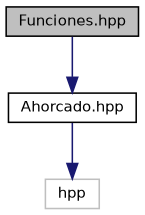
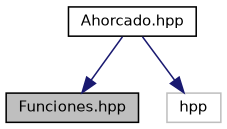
edge "Funciones.hpp" -> "Ahorcado.hpp": reversed
